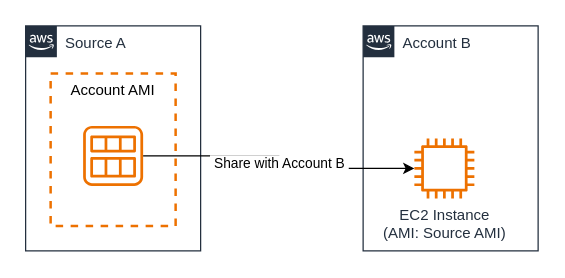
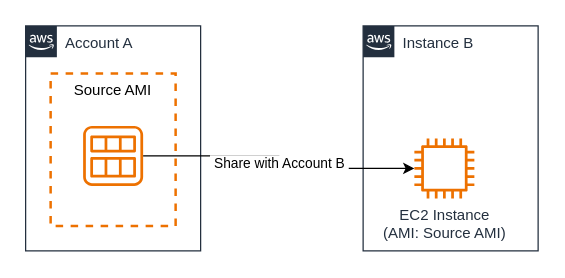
node "Source A": label "Source A" -> "Account A"
node "Account B": label "Account B" -> "Instance B"
node "Account AMI": label "Account AMI" -> "Source AMI"
